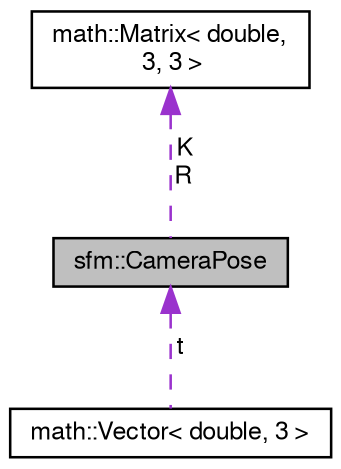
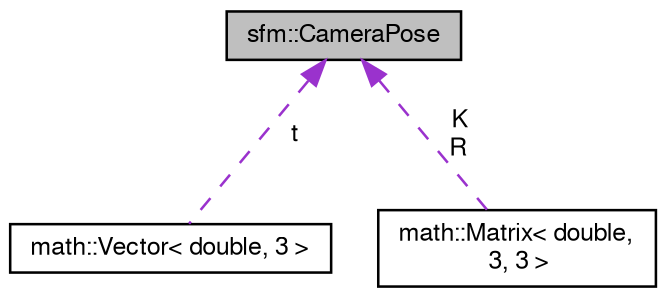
edge "sfm::CameraPose" -> "math::Matrix< double, 3, 3 >": reversed
